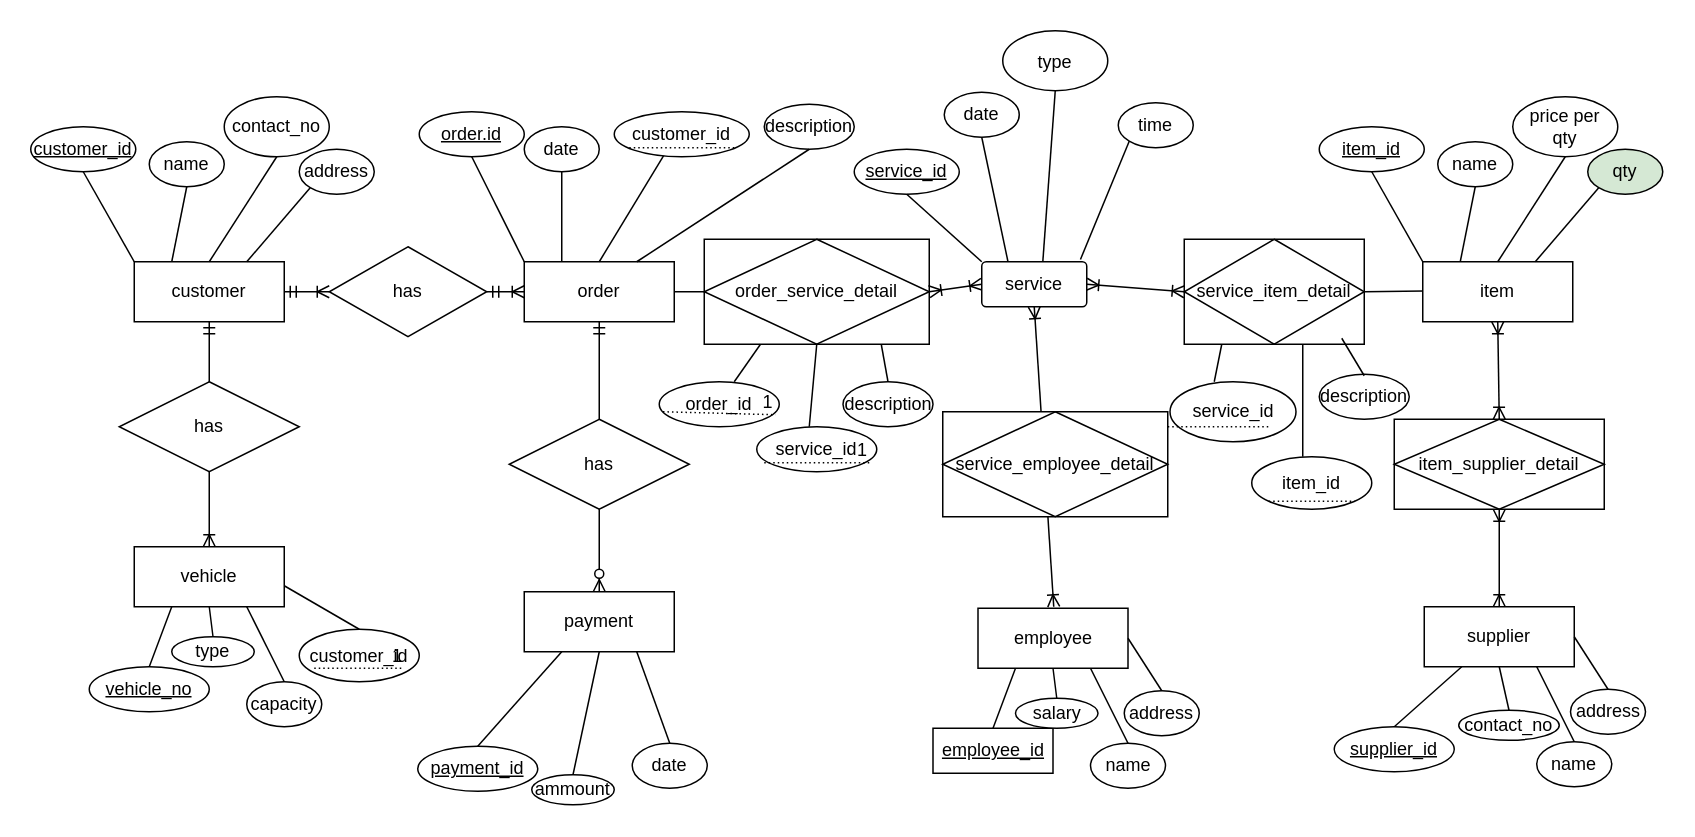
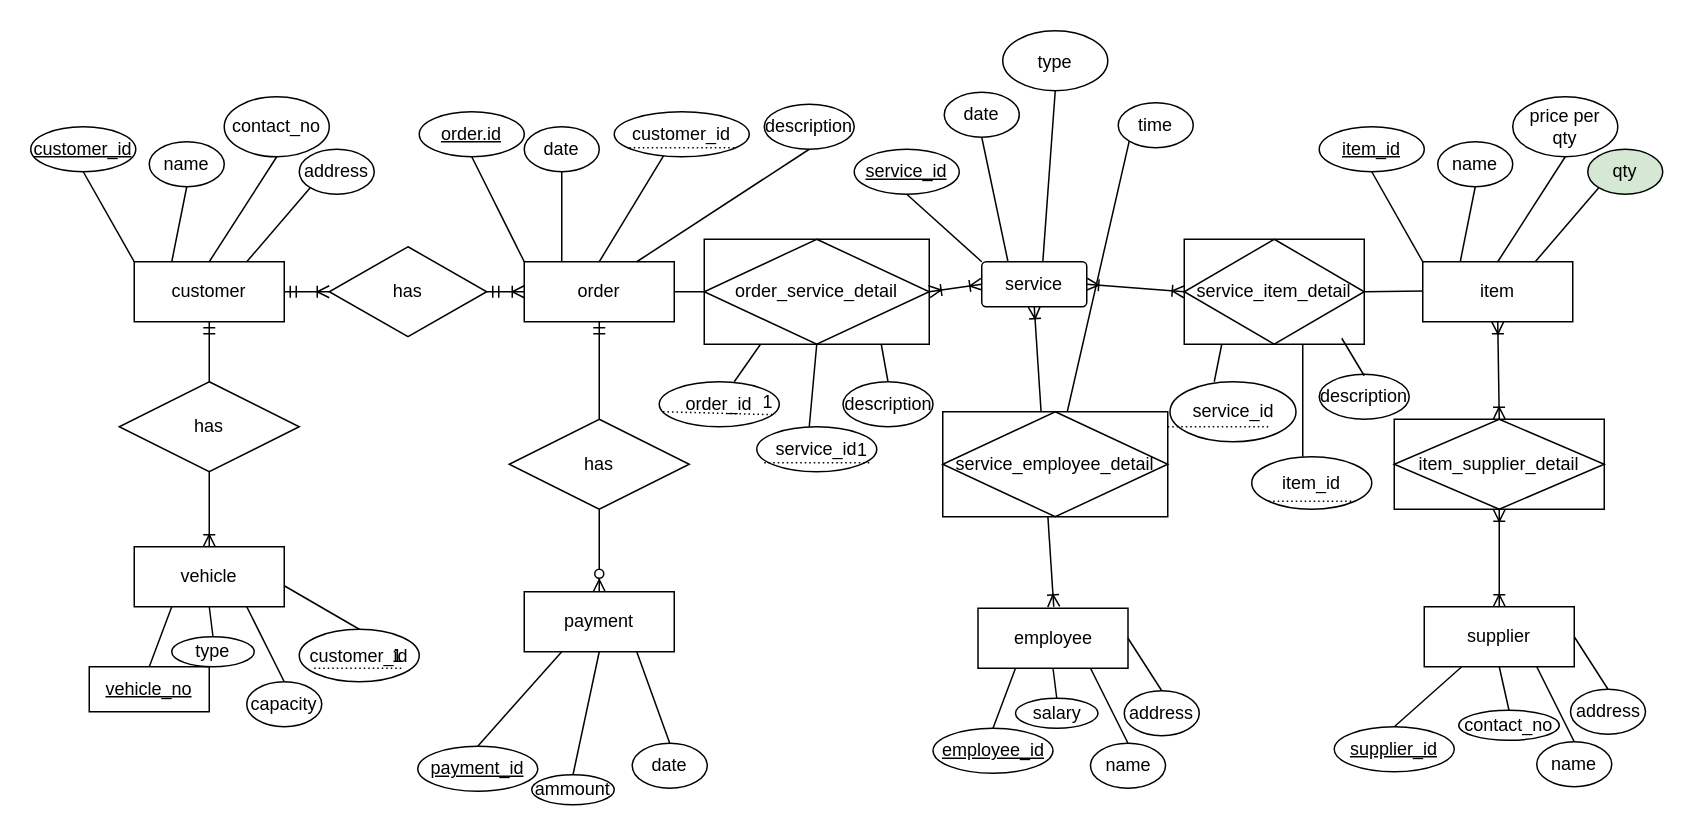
edge "time" -- "service": now "time" -- "service_employee_detail"
node "vehicle_no": shape ellipse -> rectangle
node "employee_id": shape rectangle -> ellipse
